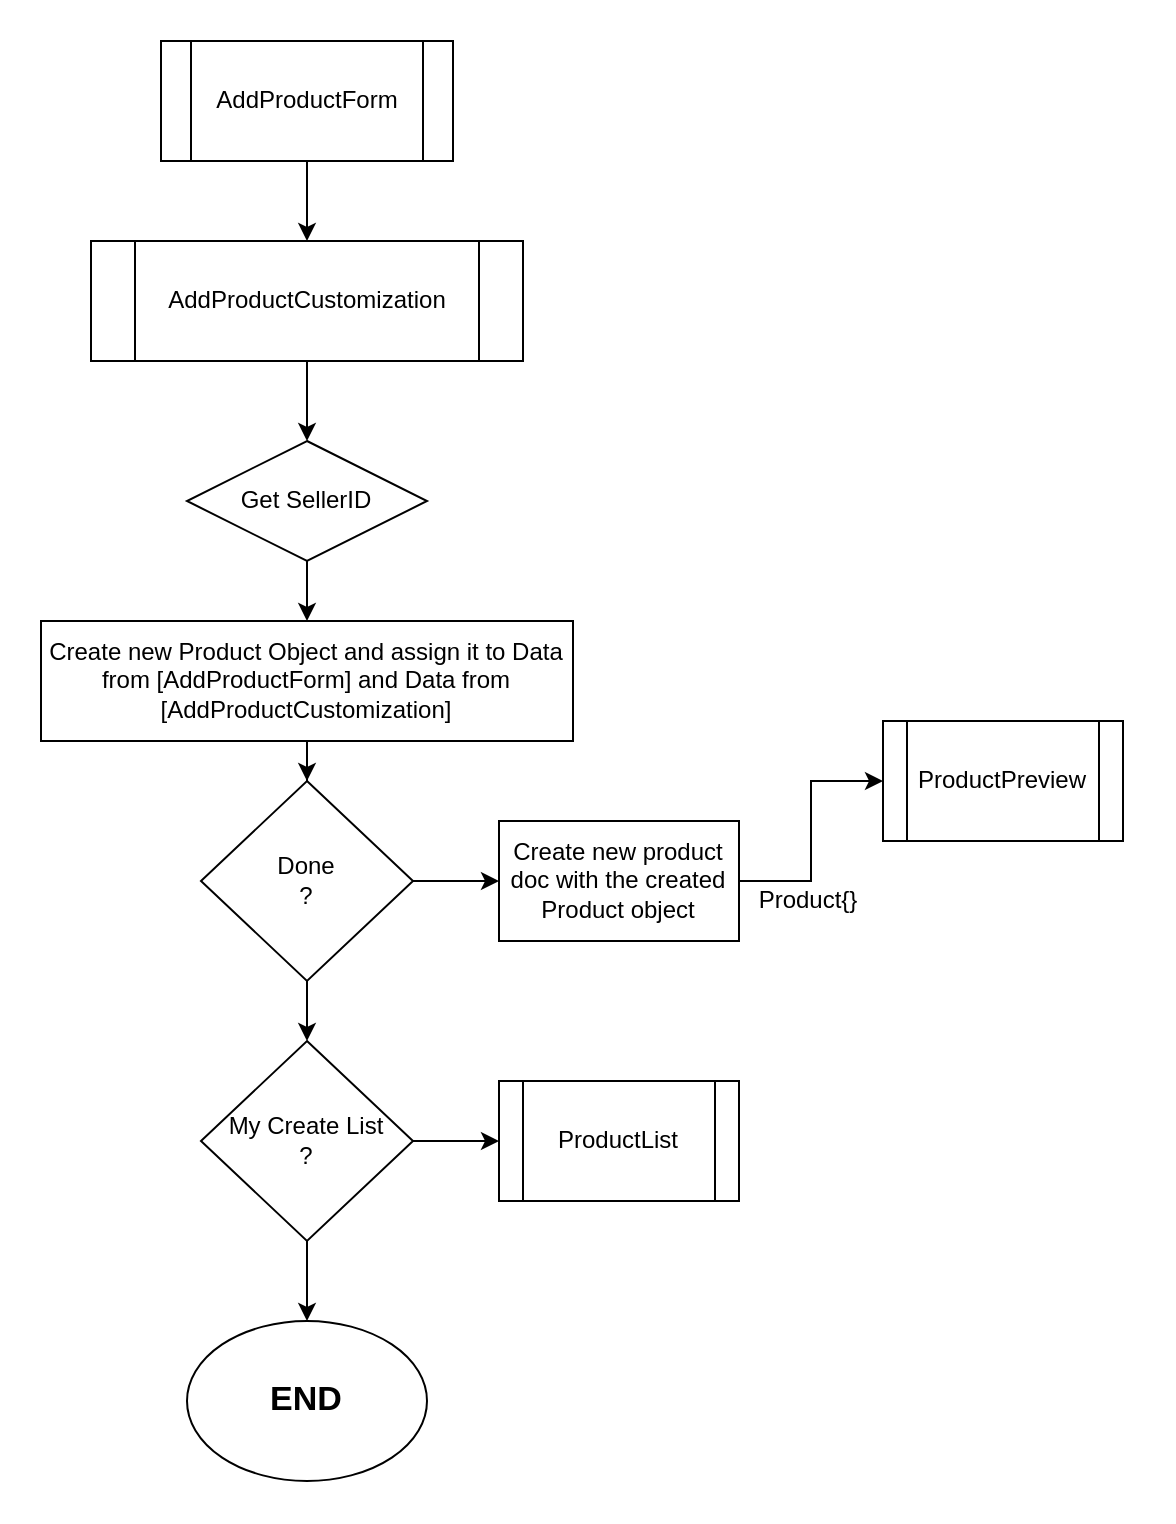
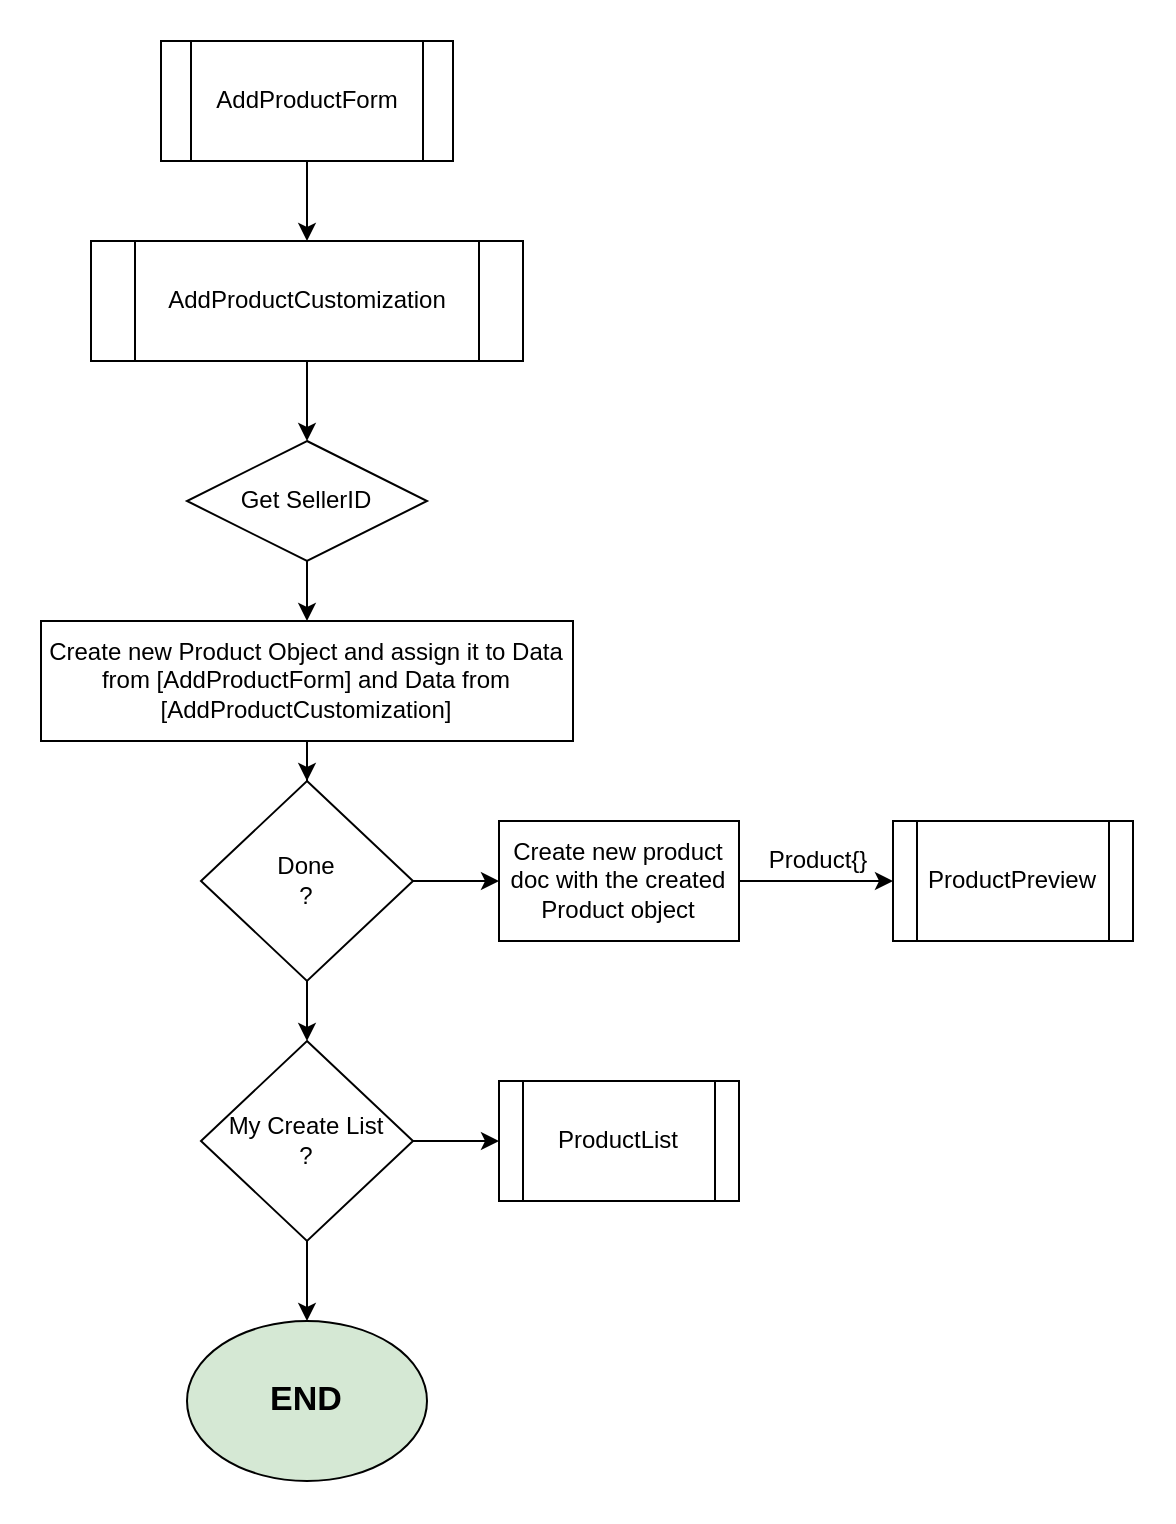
node "ProductPreview": moved (1003, 781) -> (1013, 881)
node "Product{}": moved (809, 901) -> (819, 861)
node "END": fillcolor #ffffff -> #d5e8d4
